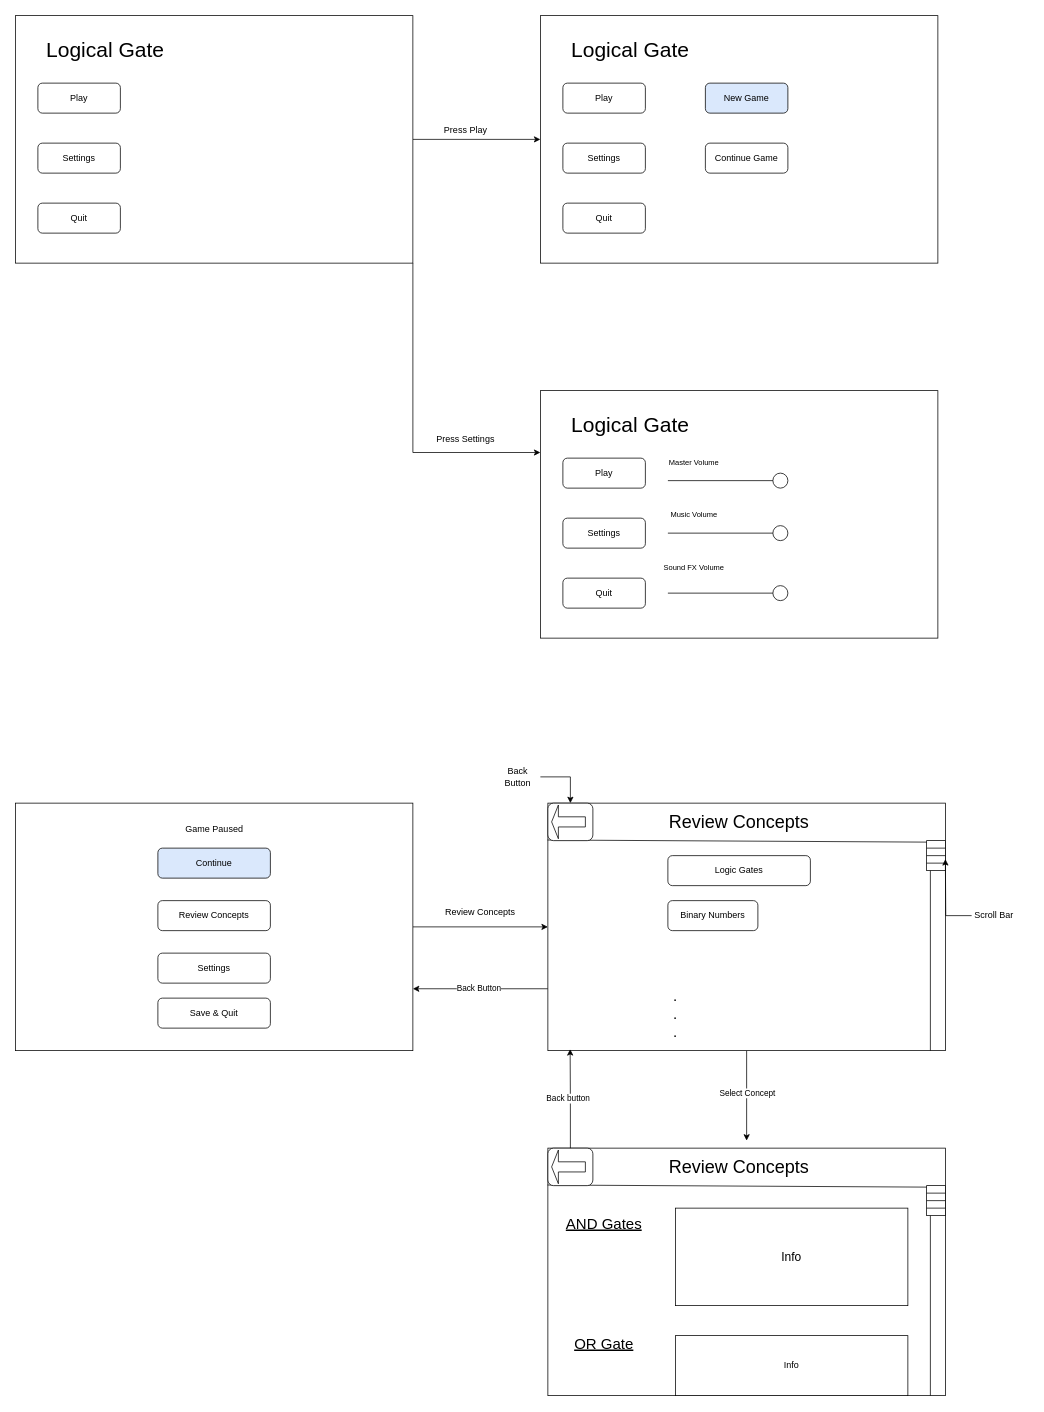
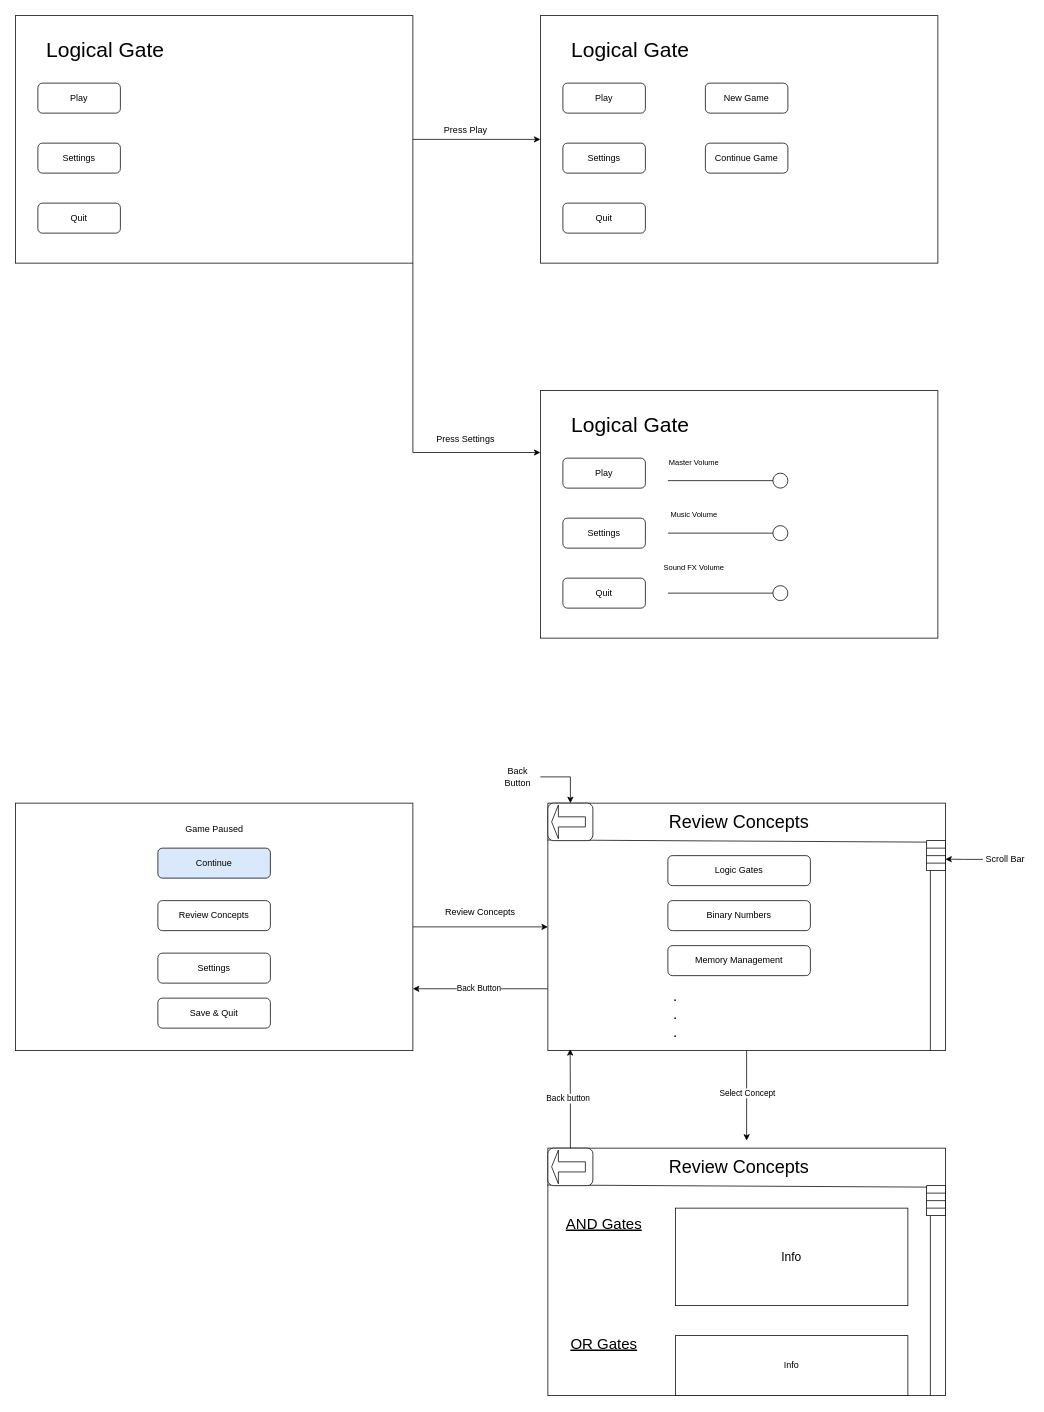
node "New Game": fillcolor #dae8fc -> #ffffff
node "Binary Numbers": size 90x30 -> 143x30
node "Scroll Bar": moved (994, 915) -> (1005, 859)
node "Memory Management": added
node "OR Gate": label "OR Gate" -> "OR Gates"
